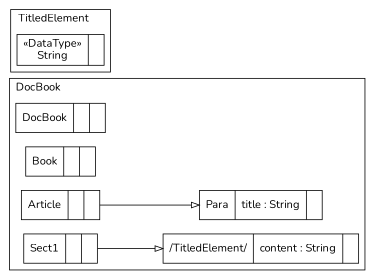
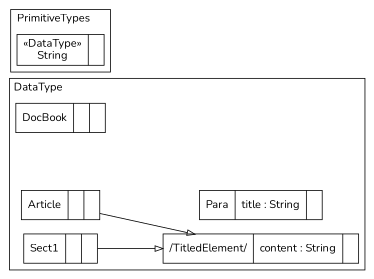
cluster "TitledElement": label "TitledElement" -> "PrimitiveTypes"
cluster "DocBook": label "DocBook" -> "DataType"
node "Book": removed
edge "Article" -> "Para": now "Article" -> "/TitledElement/"
